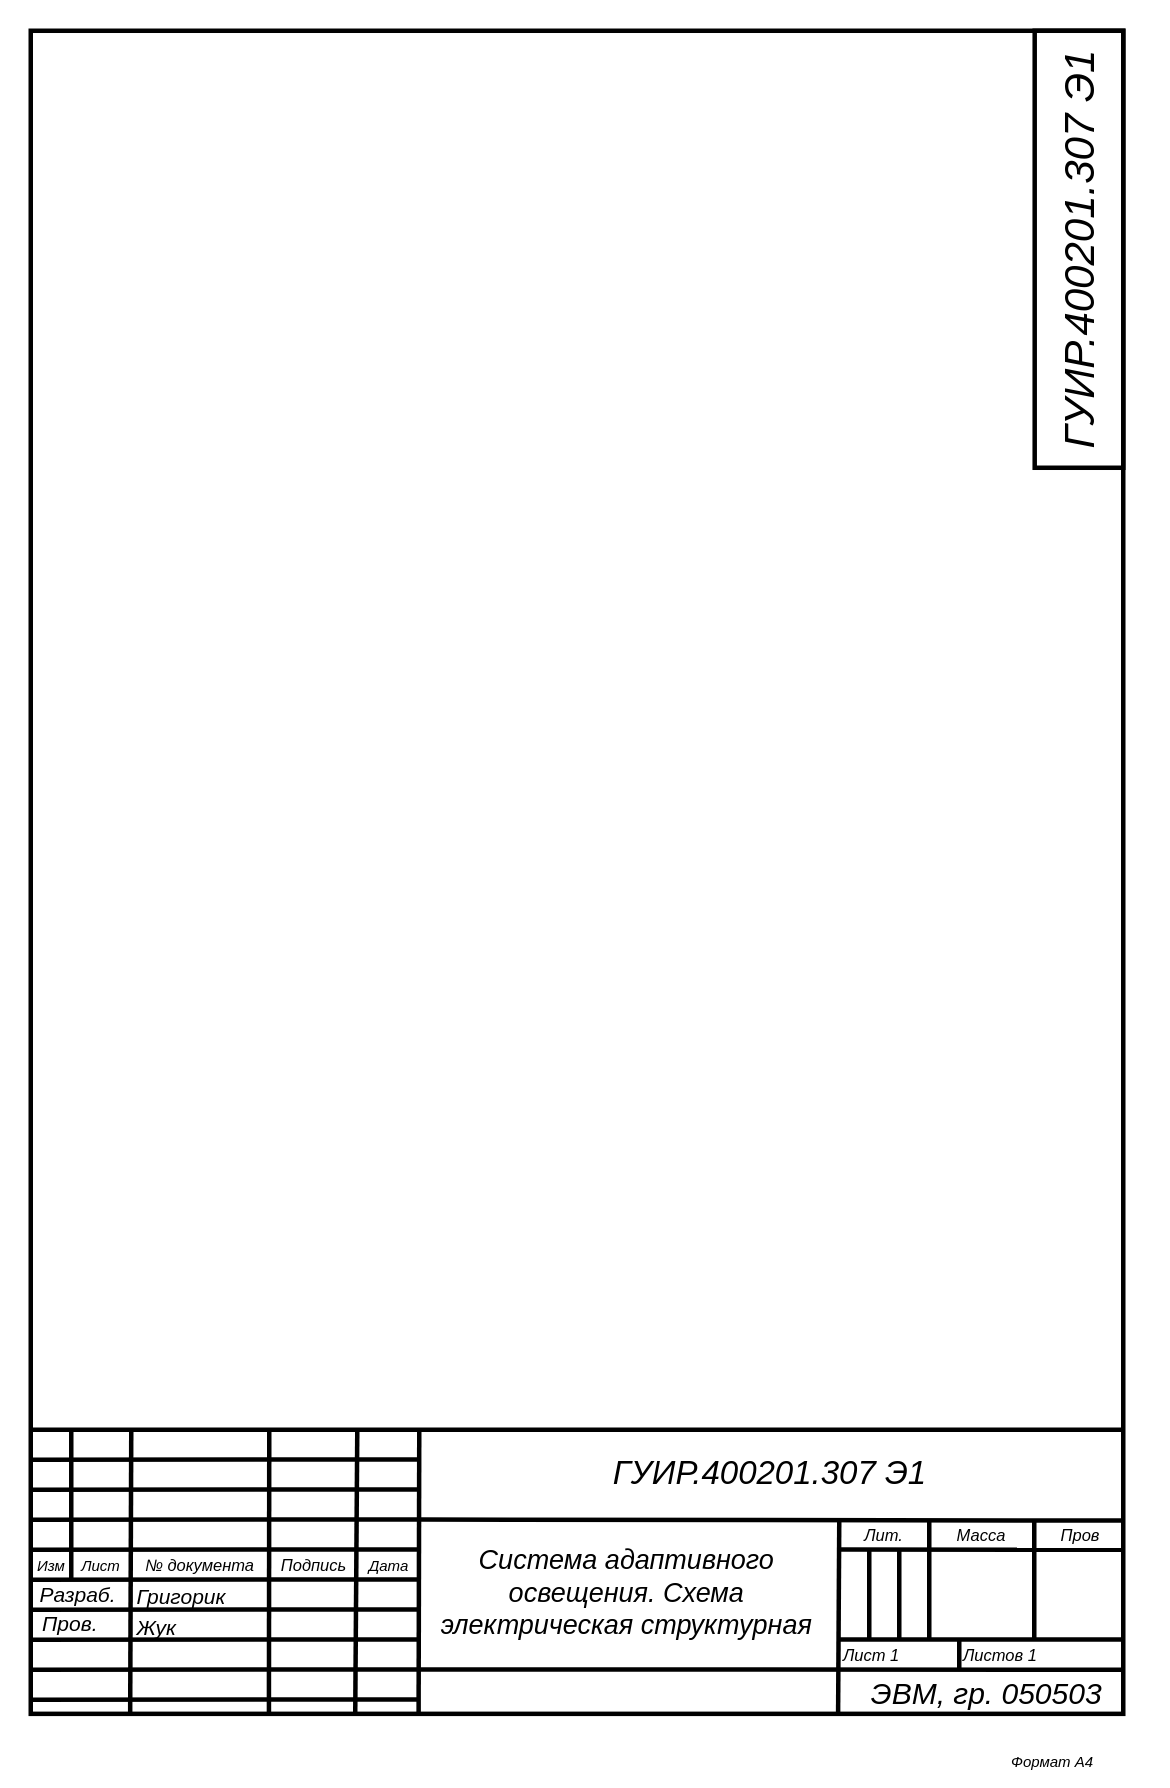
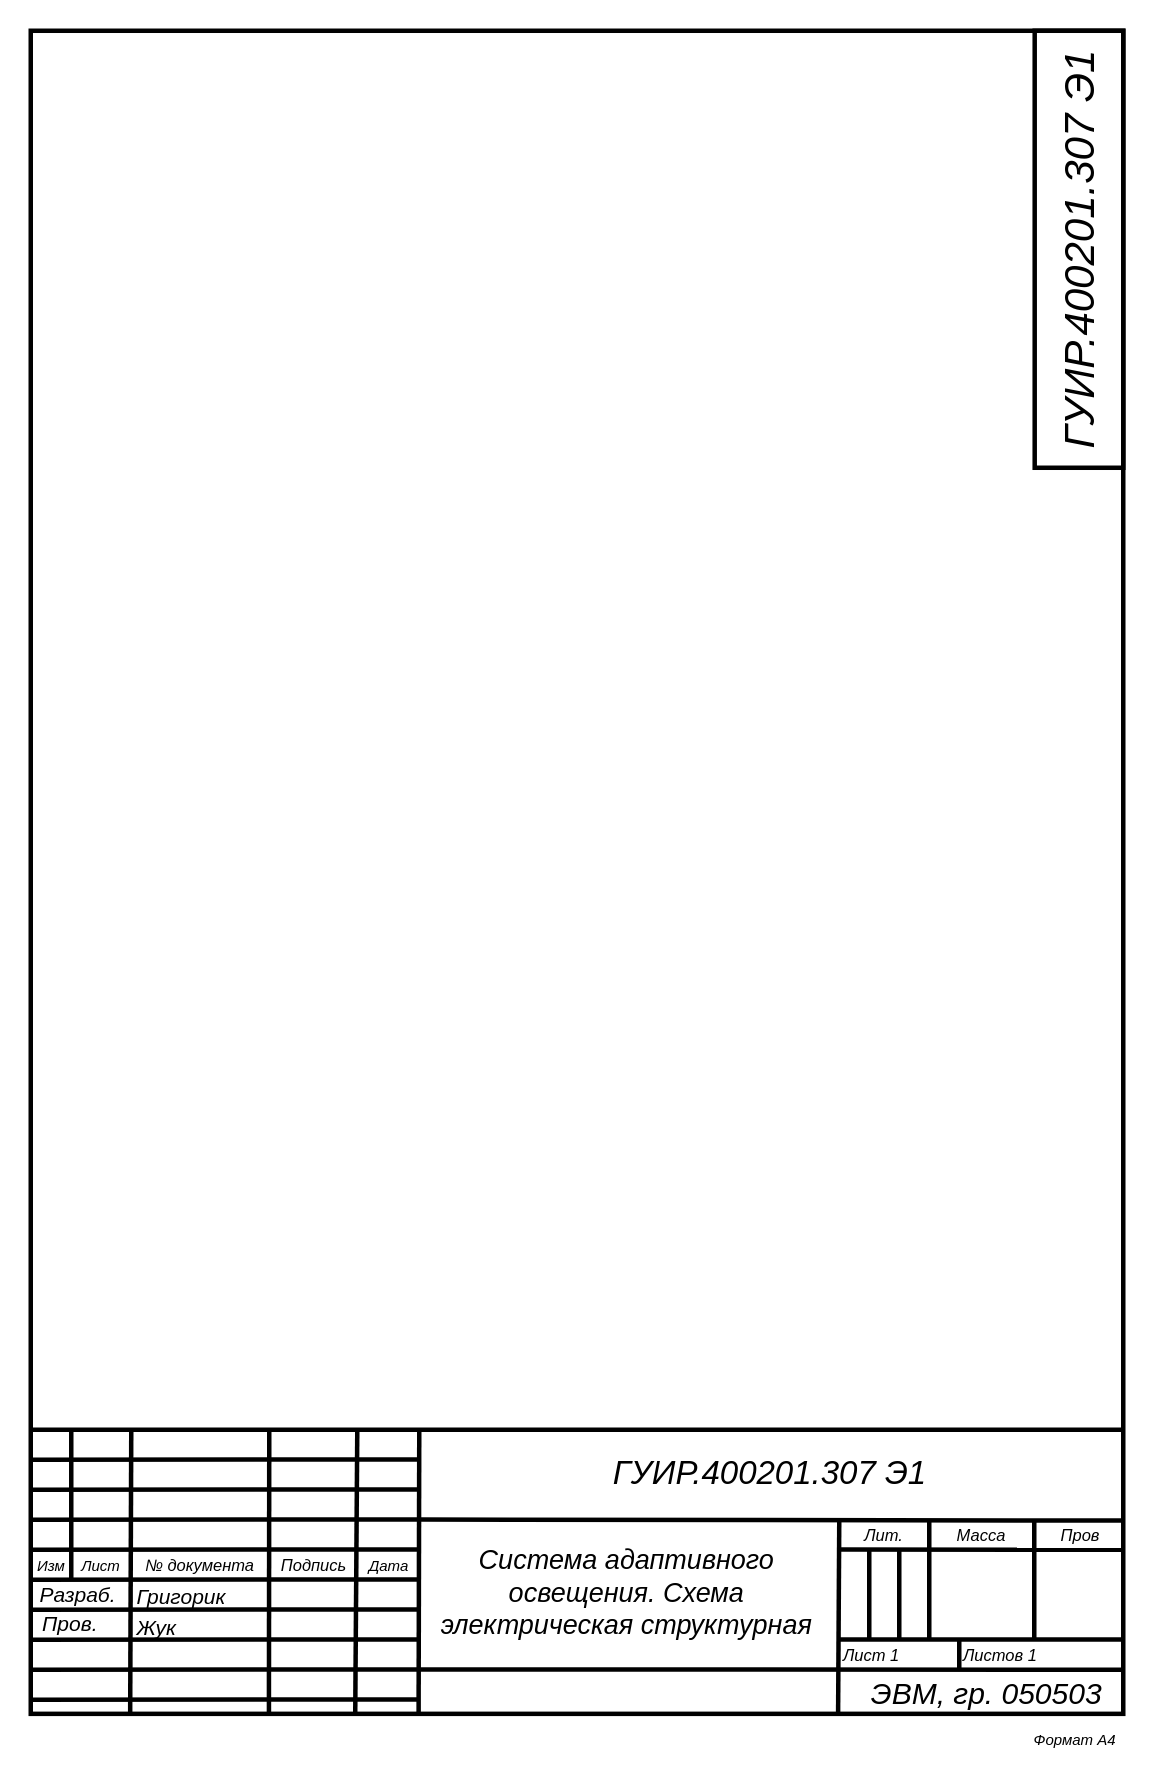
node "Формат А4": moved (1053, 1762) -> (1076, 1740)
